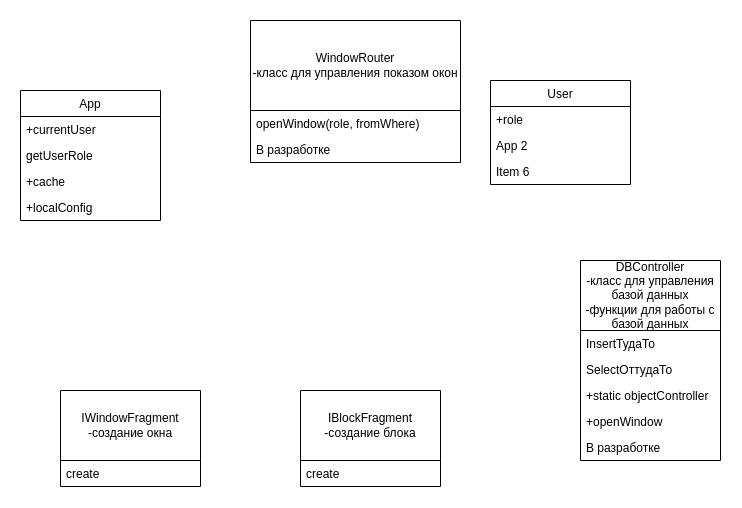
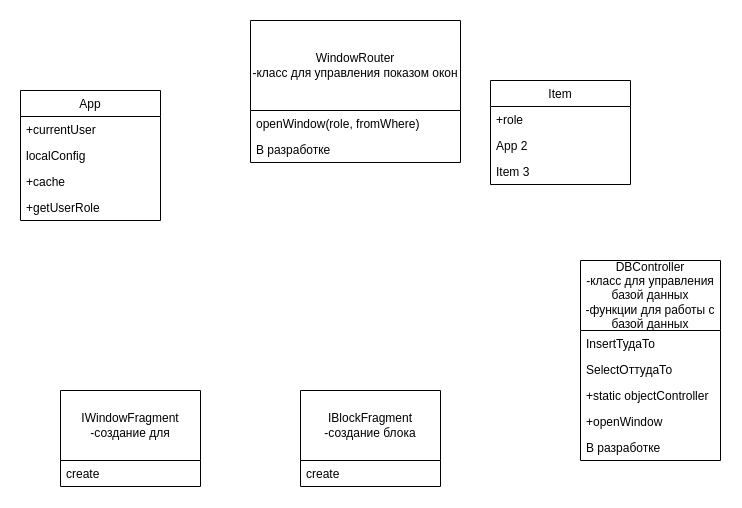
node "User": label "User" -> "Item"
node "getUserRole": label "getUserRole" -> "localConfig"
node "Item 6": label "Item 6" -> "Item 3"
node "+localConfig": label "+localConfig" -> "+getUserRole"
node "IWindowFragment -создание окна": label "IWindowFragment -создание окна" -> "IWindowFragment -создание для"
